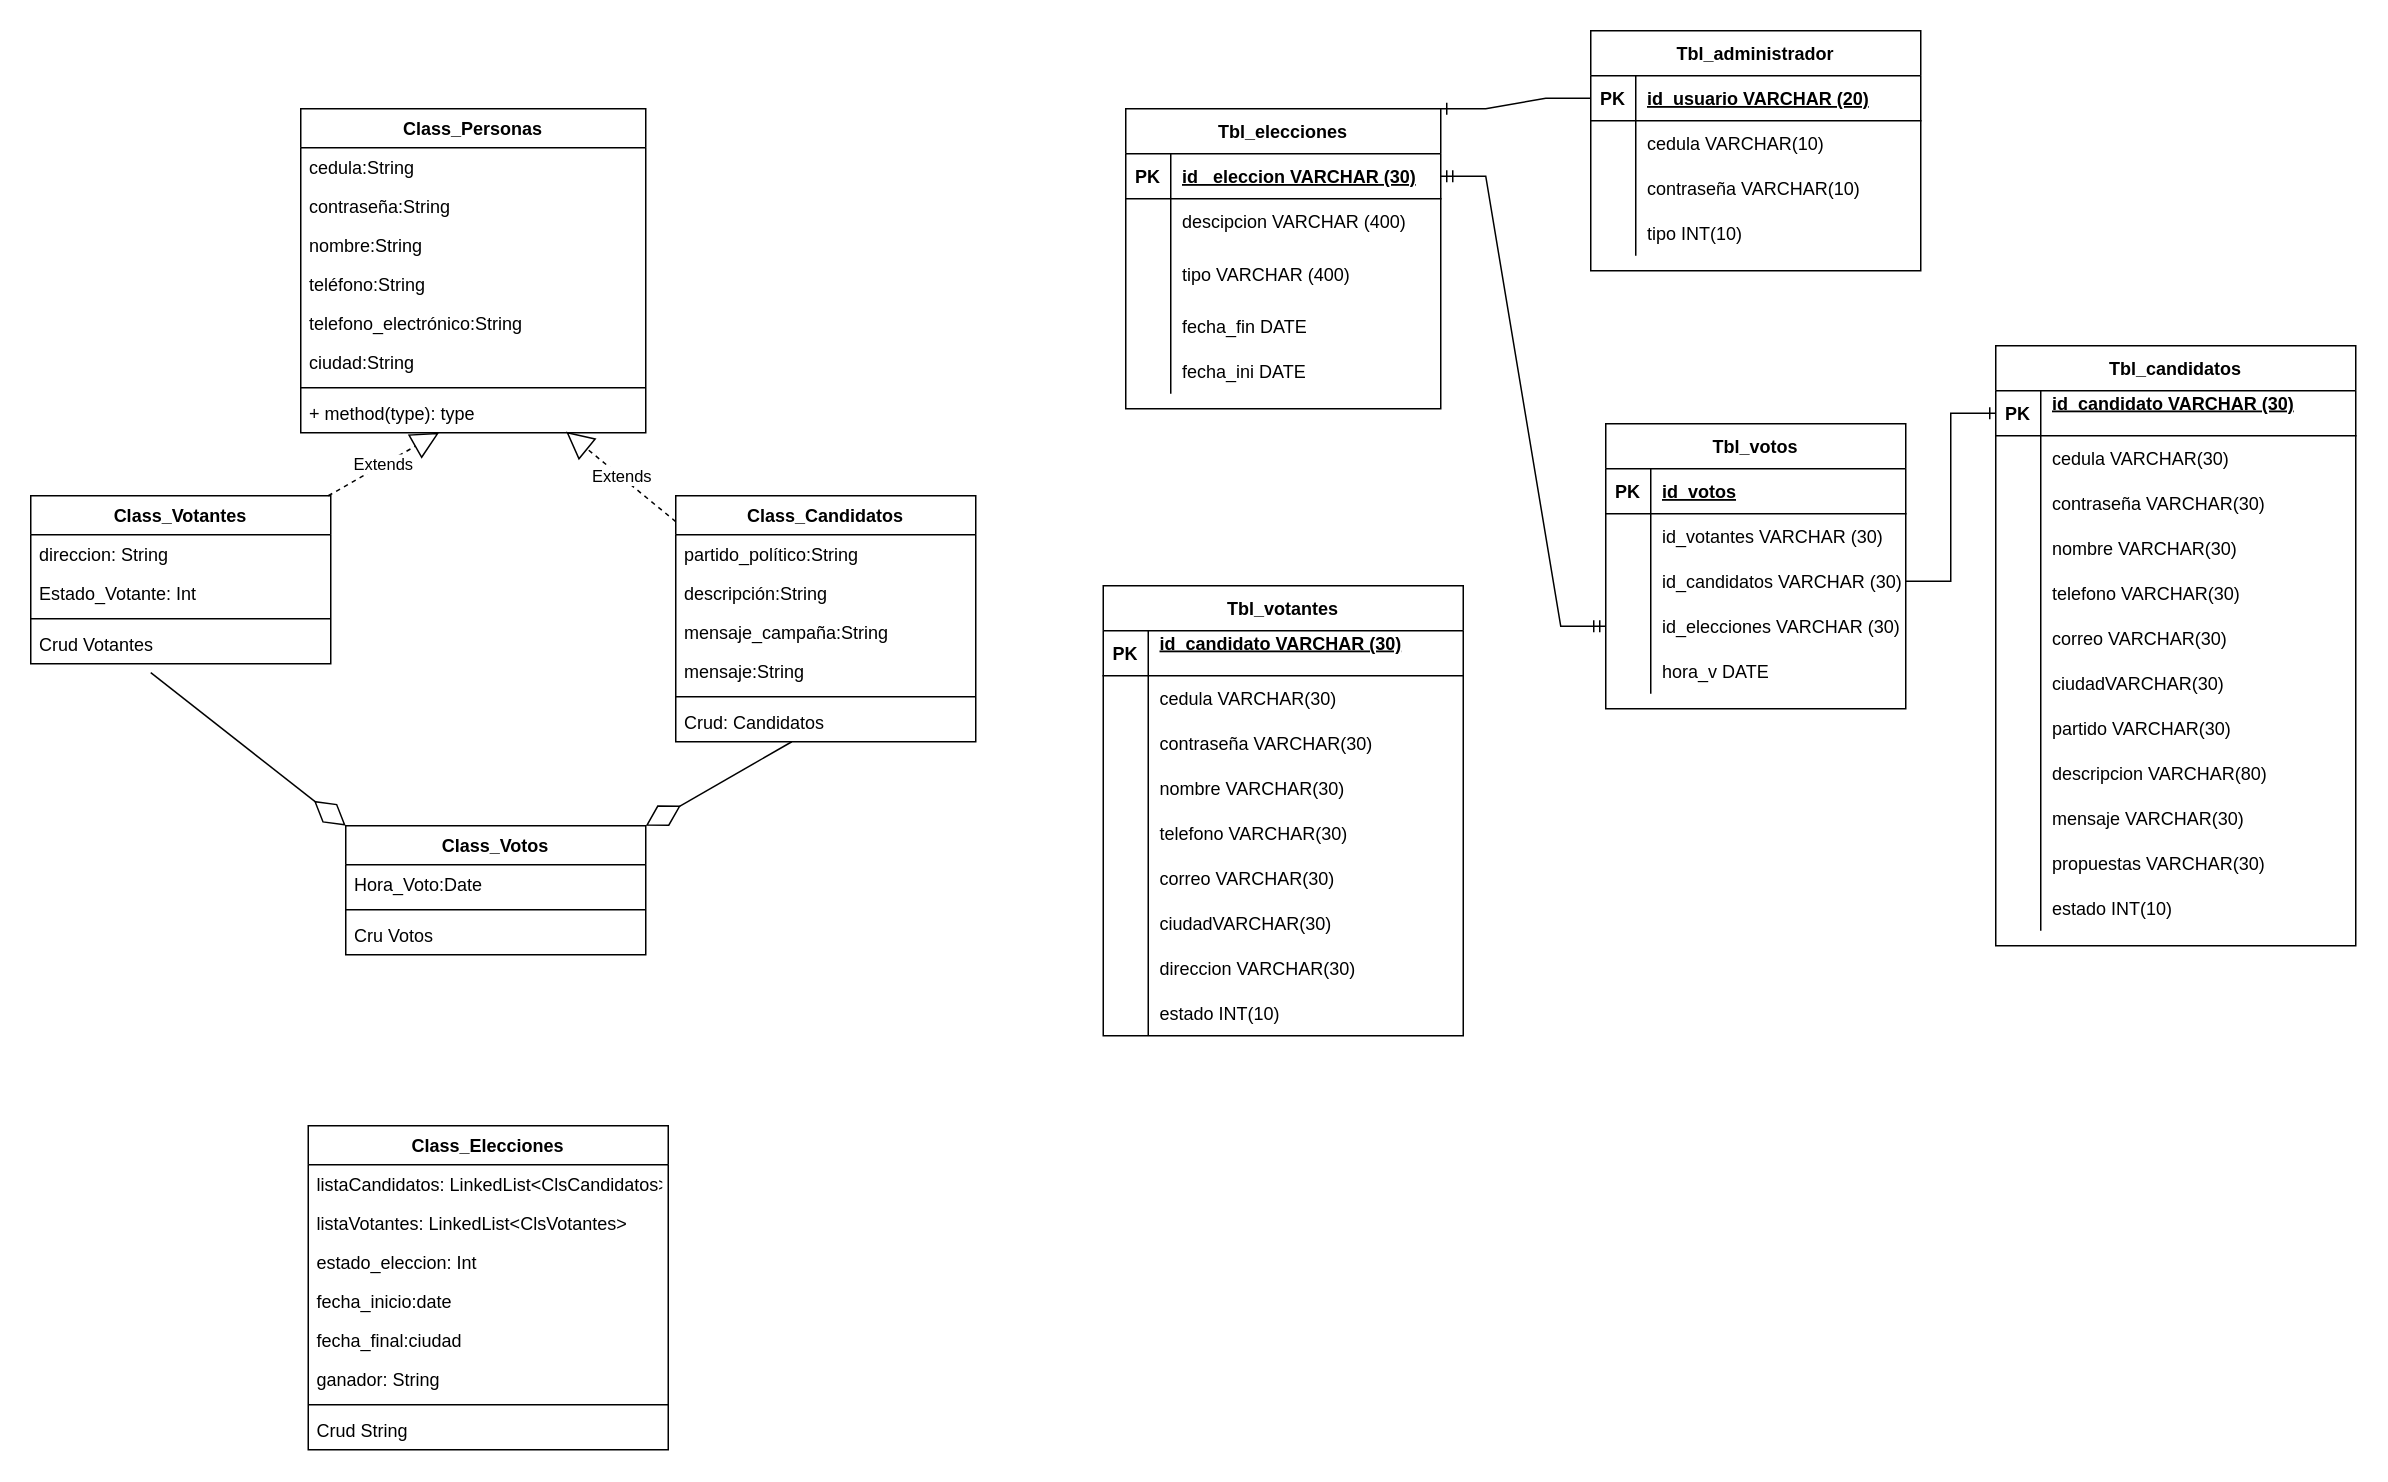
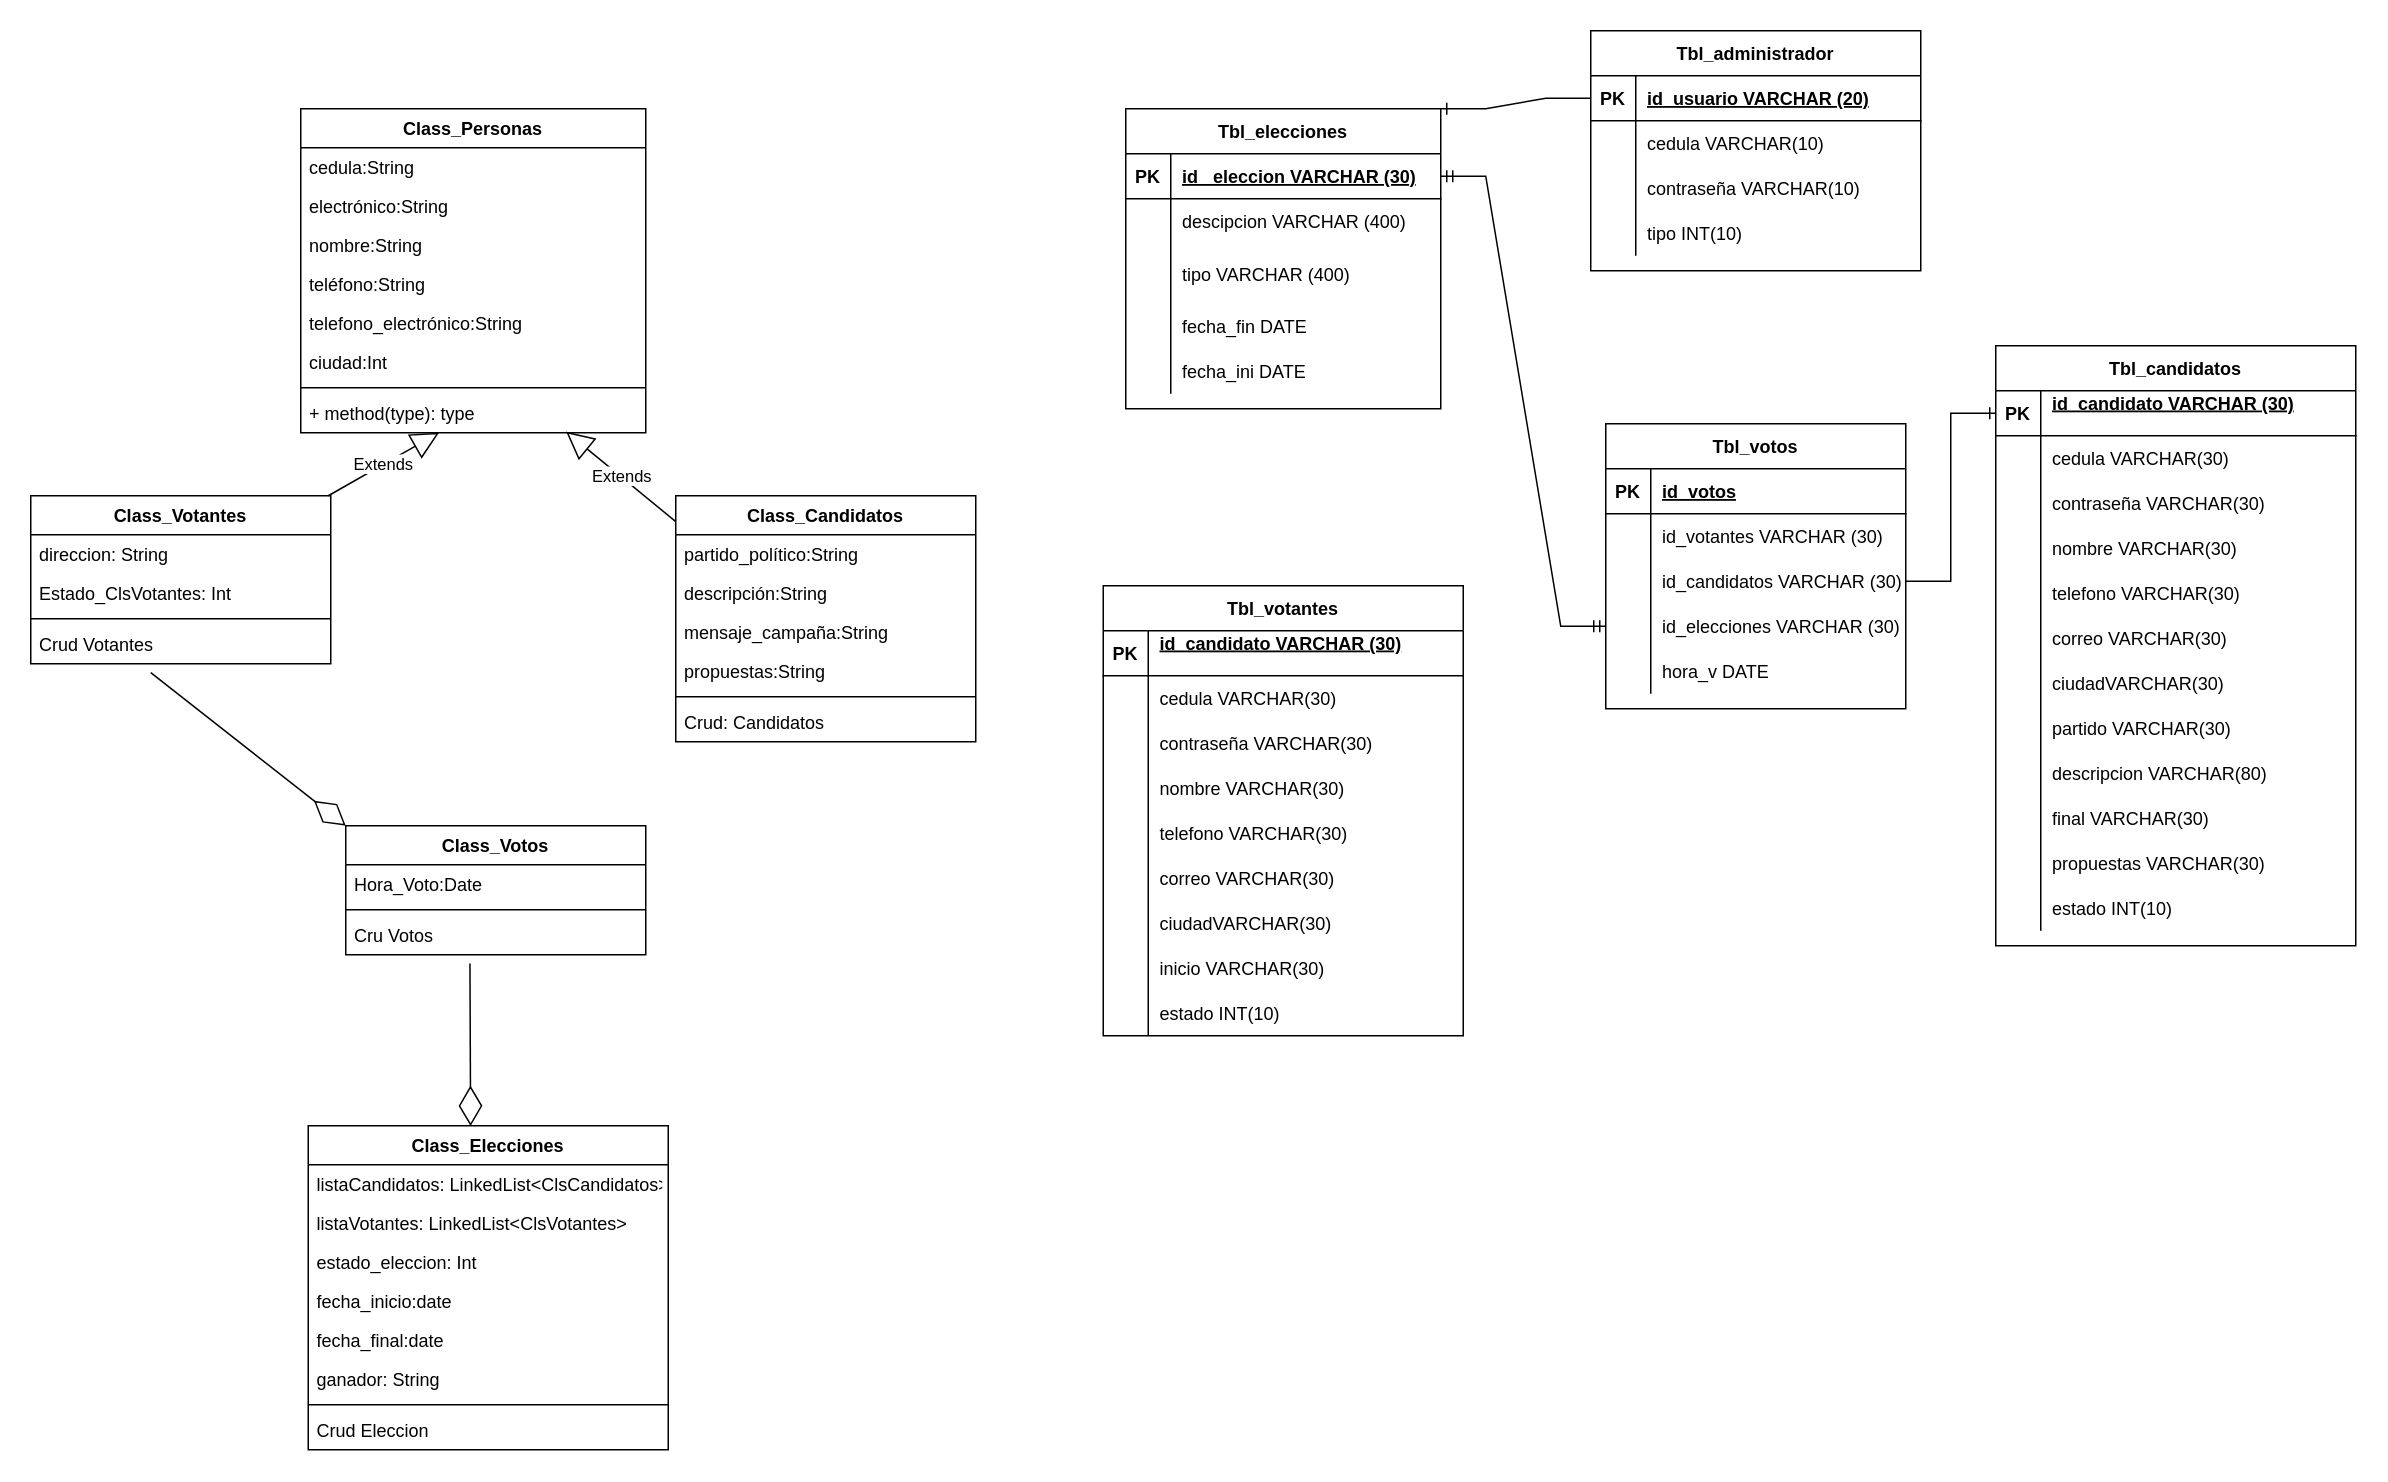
node "contraseña:String": label "contraseña:String" -> "electrónico:String"
node "ciudad:String": label "ciudad:String" -> "ciudad:Int"
edge "Class_Votantes" -> "+ method(type): type": style dashed -> solid
edge "Class_Candidatos" -> "+ method(type): type": style dashed -> solid
node "Estado_Votante: Int": label "Estado_Votante: Int" -> "Estado_ClsVotantes: Int"
node "mensaje:String": label "mensaje:String" -> "propuestas:String"
edge "Crud: Candidatos" -> "Class_Votos": removed
node "mensaje VARCHAR(30)": label "mensaje VARCHAR(30)" -> "final VARCHAR(30)"
node "direccion VARCHAR(30)": label "direccion VARCHAR(30)" -> "inicio VARCHAR(30)"
edge "Cru Votos" -> "Class_Elecciones": added
node "fecha_final:ciudad": label "fecha_final:ciudad" -> "fecha_final:date"
node "Crud String": label "Crud String" -> "Crud Eleccion"
